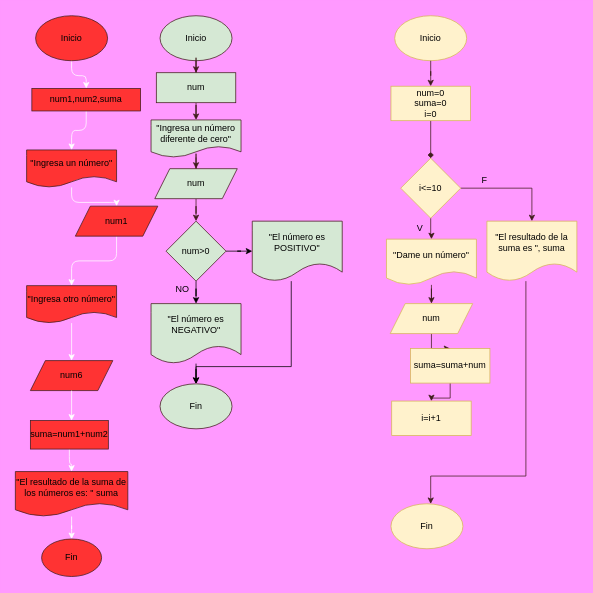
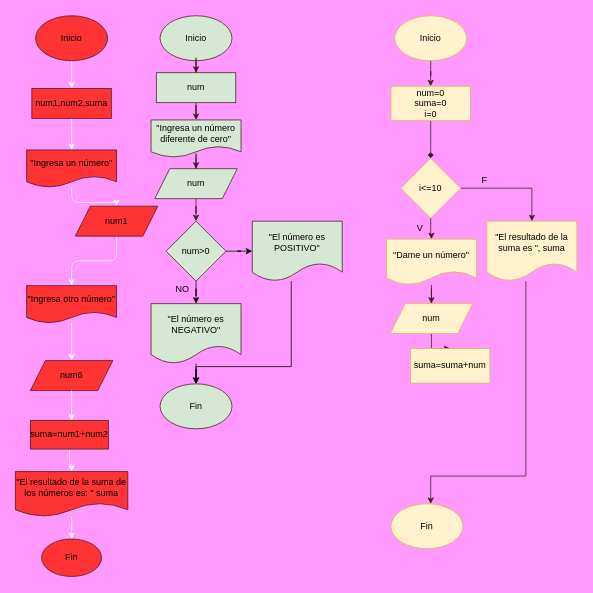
node "num1,num2,suma": size 109x23 -> 80x30
edge "suma=suma+num" -> "i=i+1": removed
node "i=i+1": removed
